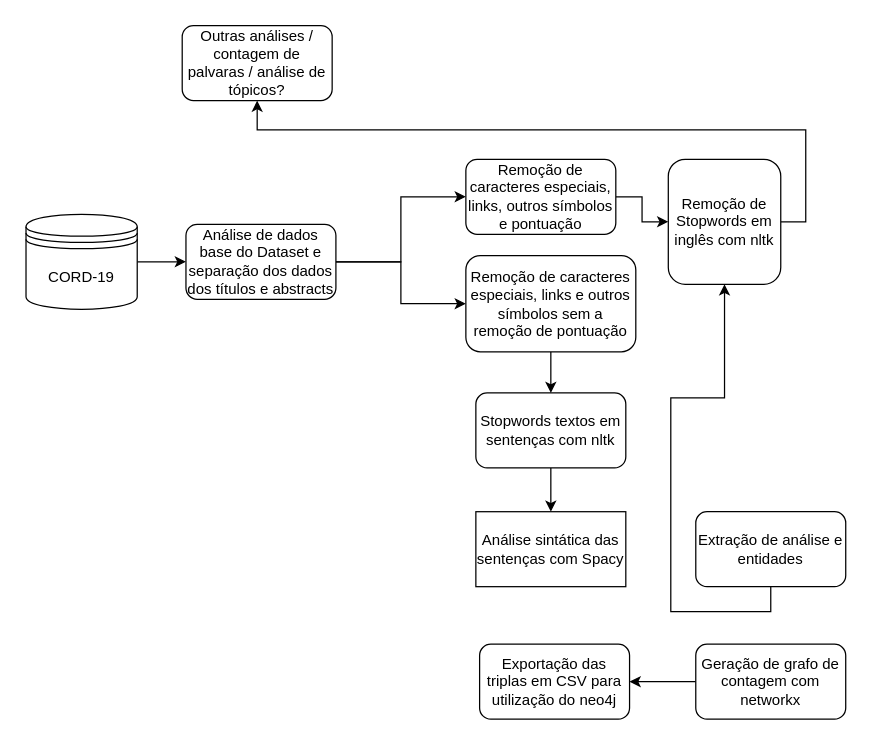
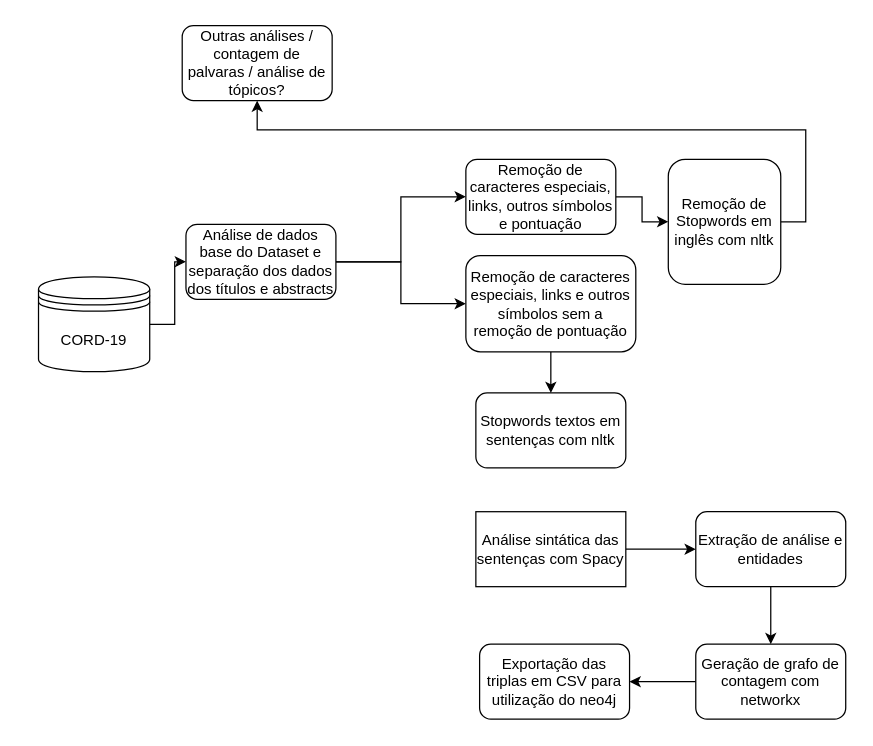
node "CORD-19": moved (81, 262) -> (94, 324)
edge "Extração de análise e entidades" -> "Remoção de Stopwords em inglês com nltk": now "Extração de análise e entidades" -> "Geração de grafo de contagem com networkx"
edge "Stopwords textos em sentenças com nltk" -> "Análise sintática das sentenças com Spacy": removed
edge "Análise sintática das sentenças com Spacy" -> "Extração de análise e entidades": added
